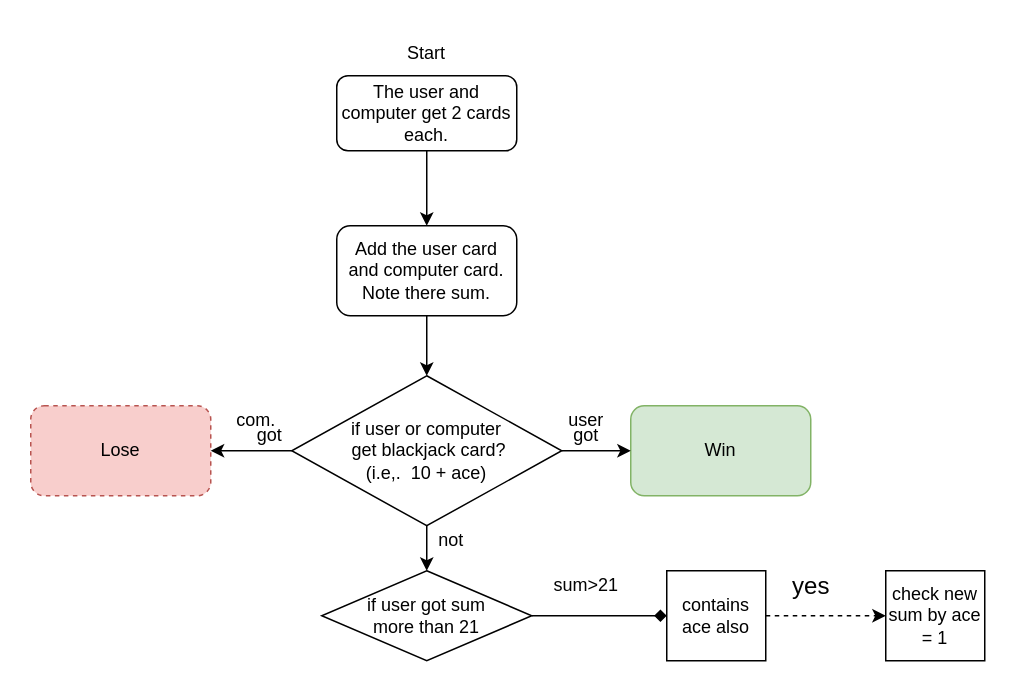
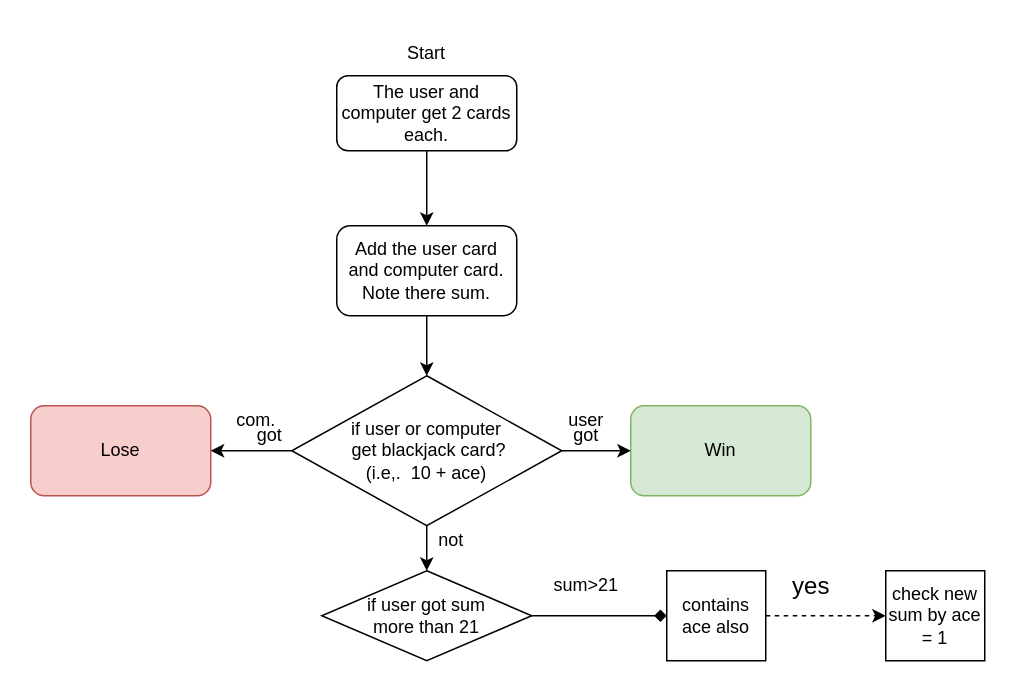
node "Lose": style dashed -> solid
